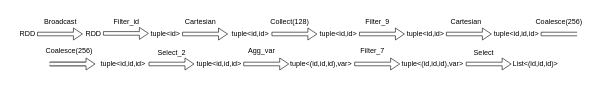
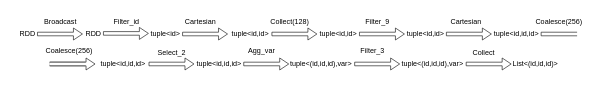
node "Filter_7": label "Filter_7" -> "Filter_3"
node "Select": label "Select" -> "Collect"
